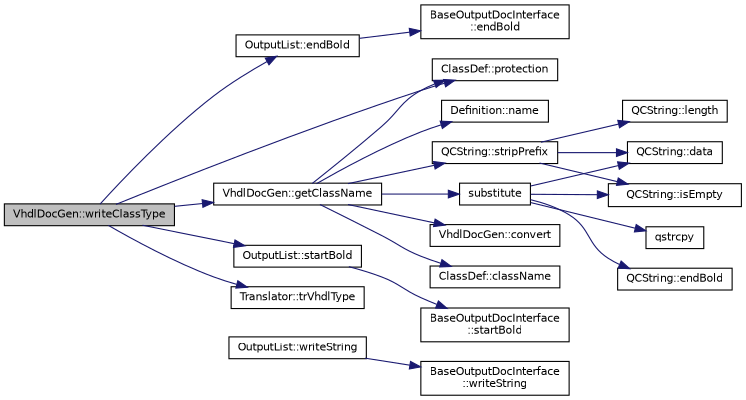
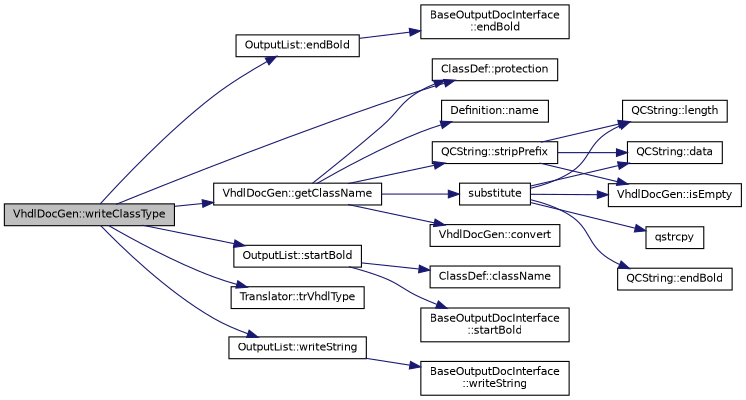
edge "substitute" -> "QCString::length": added
node "QCString::isEmpty": label "QCString::isEmpty" -> "VhdlDocGen::isEmpty"
edge "VhdlDocGen::getClassName" -> "ClassDef::className": now "OutputList::startBold" -> "ClassDef::className"
edge "VhdlDocGen::writeClassType" -> "OutputList::writeString": added
